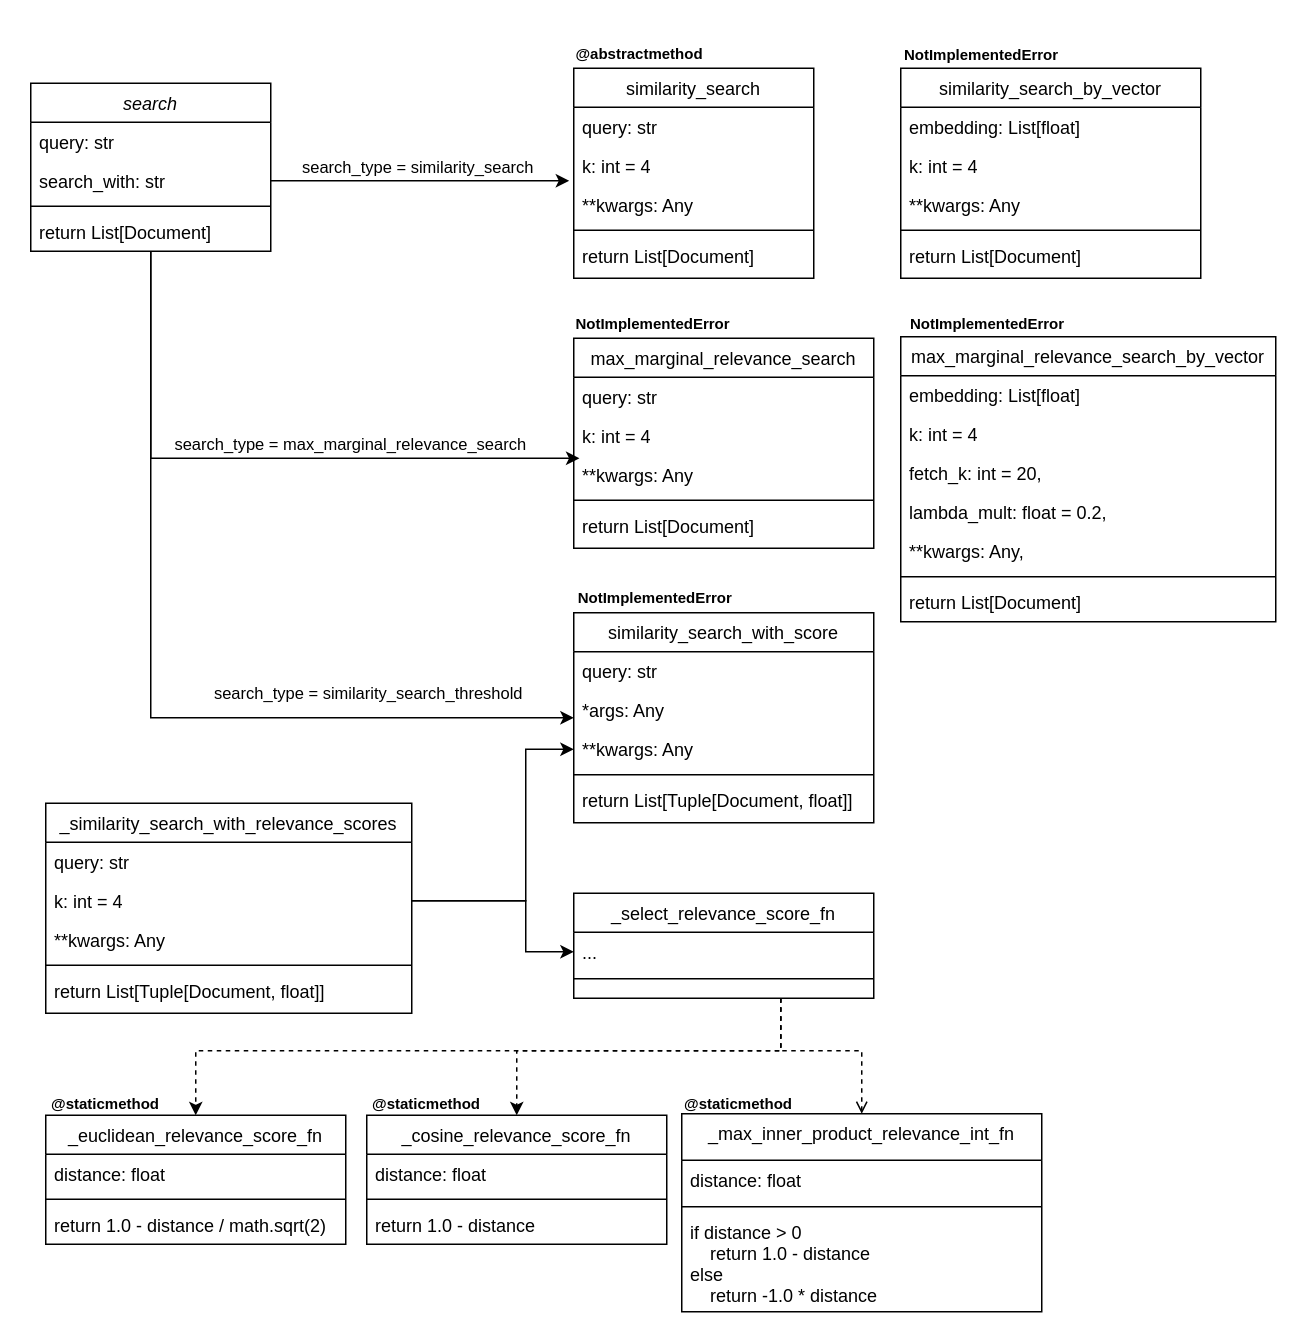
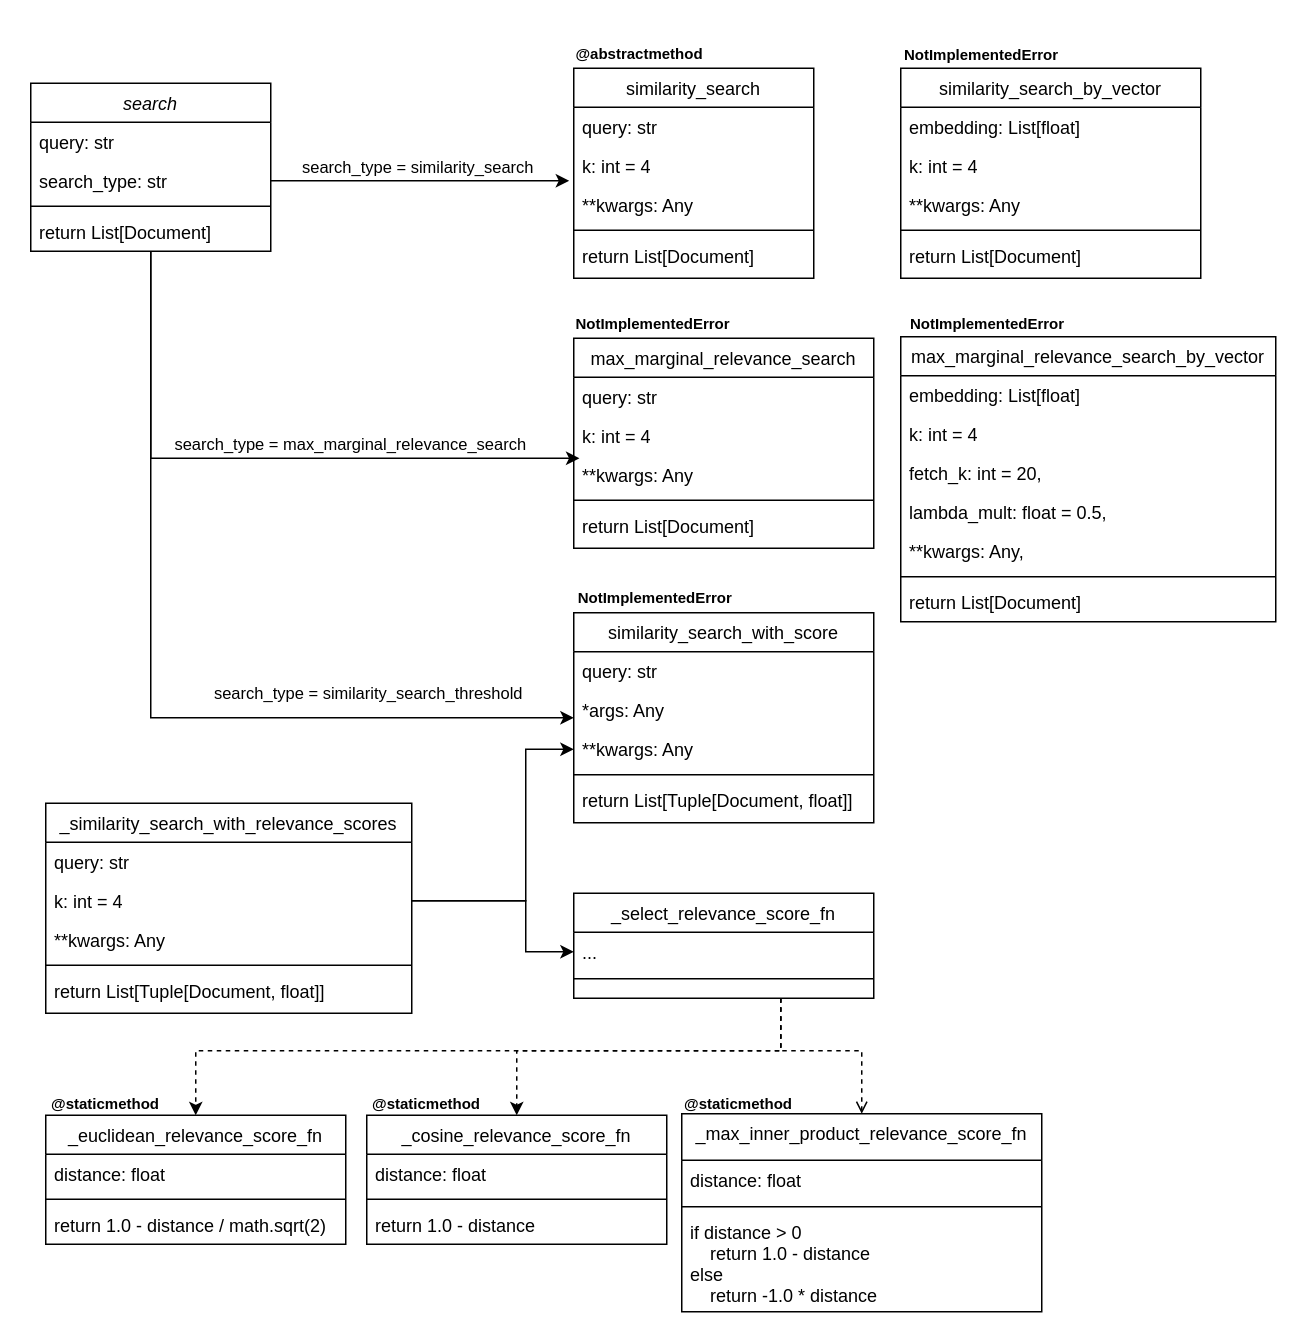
node "search_with: str": label "search_with: str" -> "search_type: str"
node "lambda_mult: float = 0.2,": label "lambda_mult: float = 0.2," -> "lambda_mult: float = 0.5,"
node "_max_inner_product_relevance_int_fn": label "_max_inner_product_relevance_int_fn" -> "_max_inner_product_relevance_score_fn"
